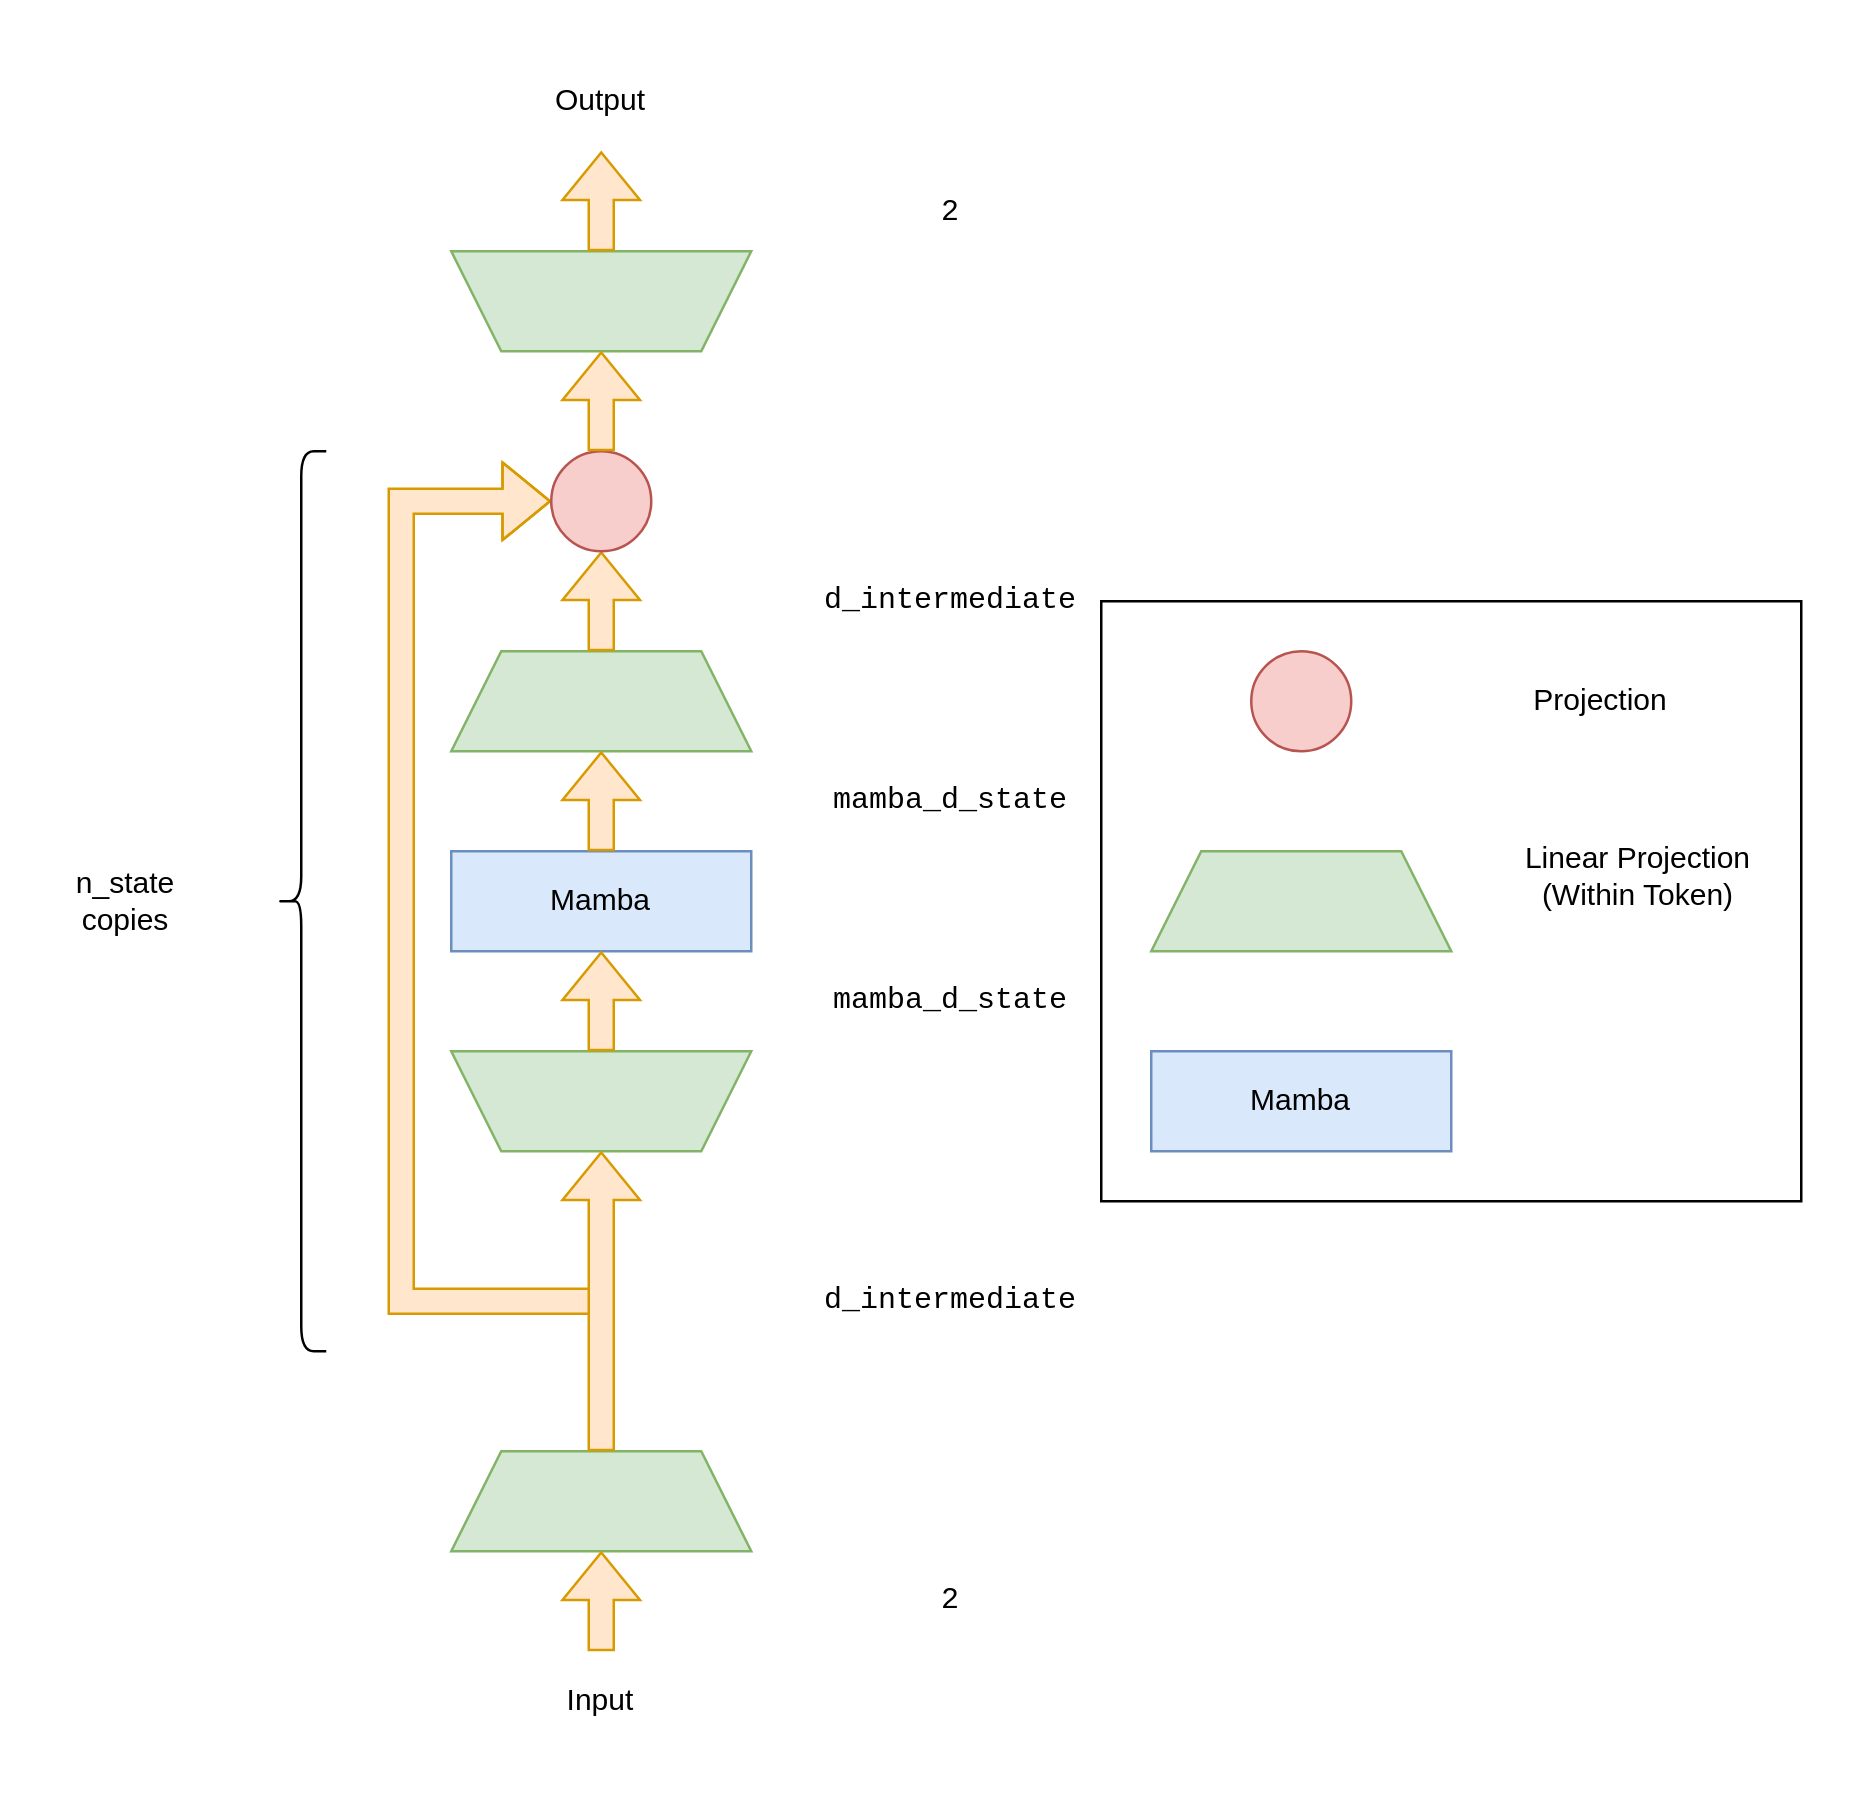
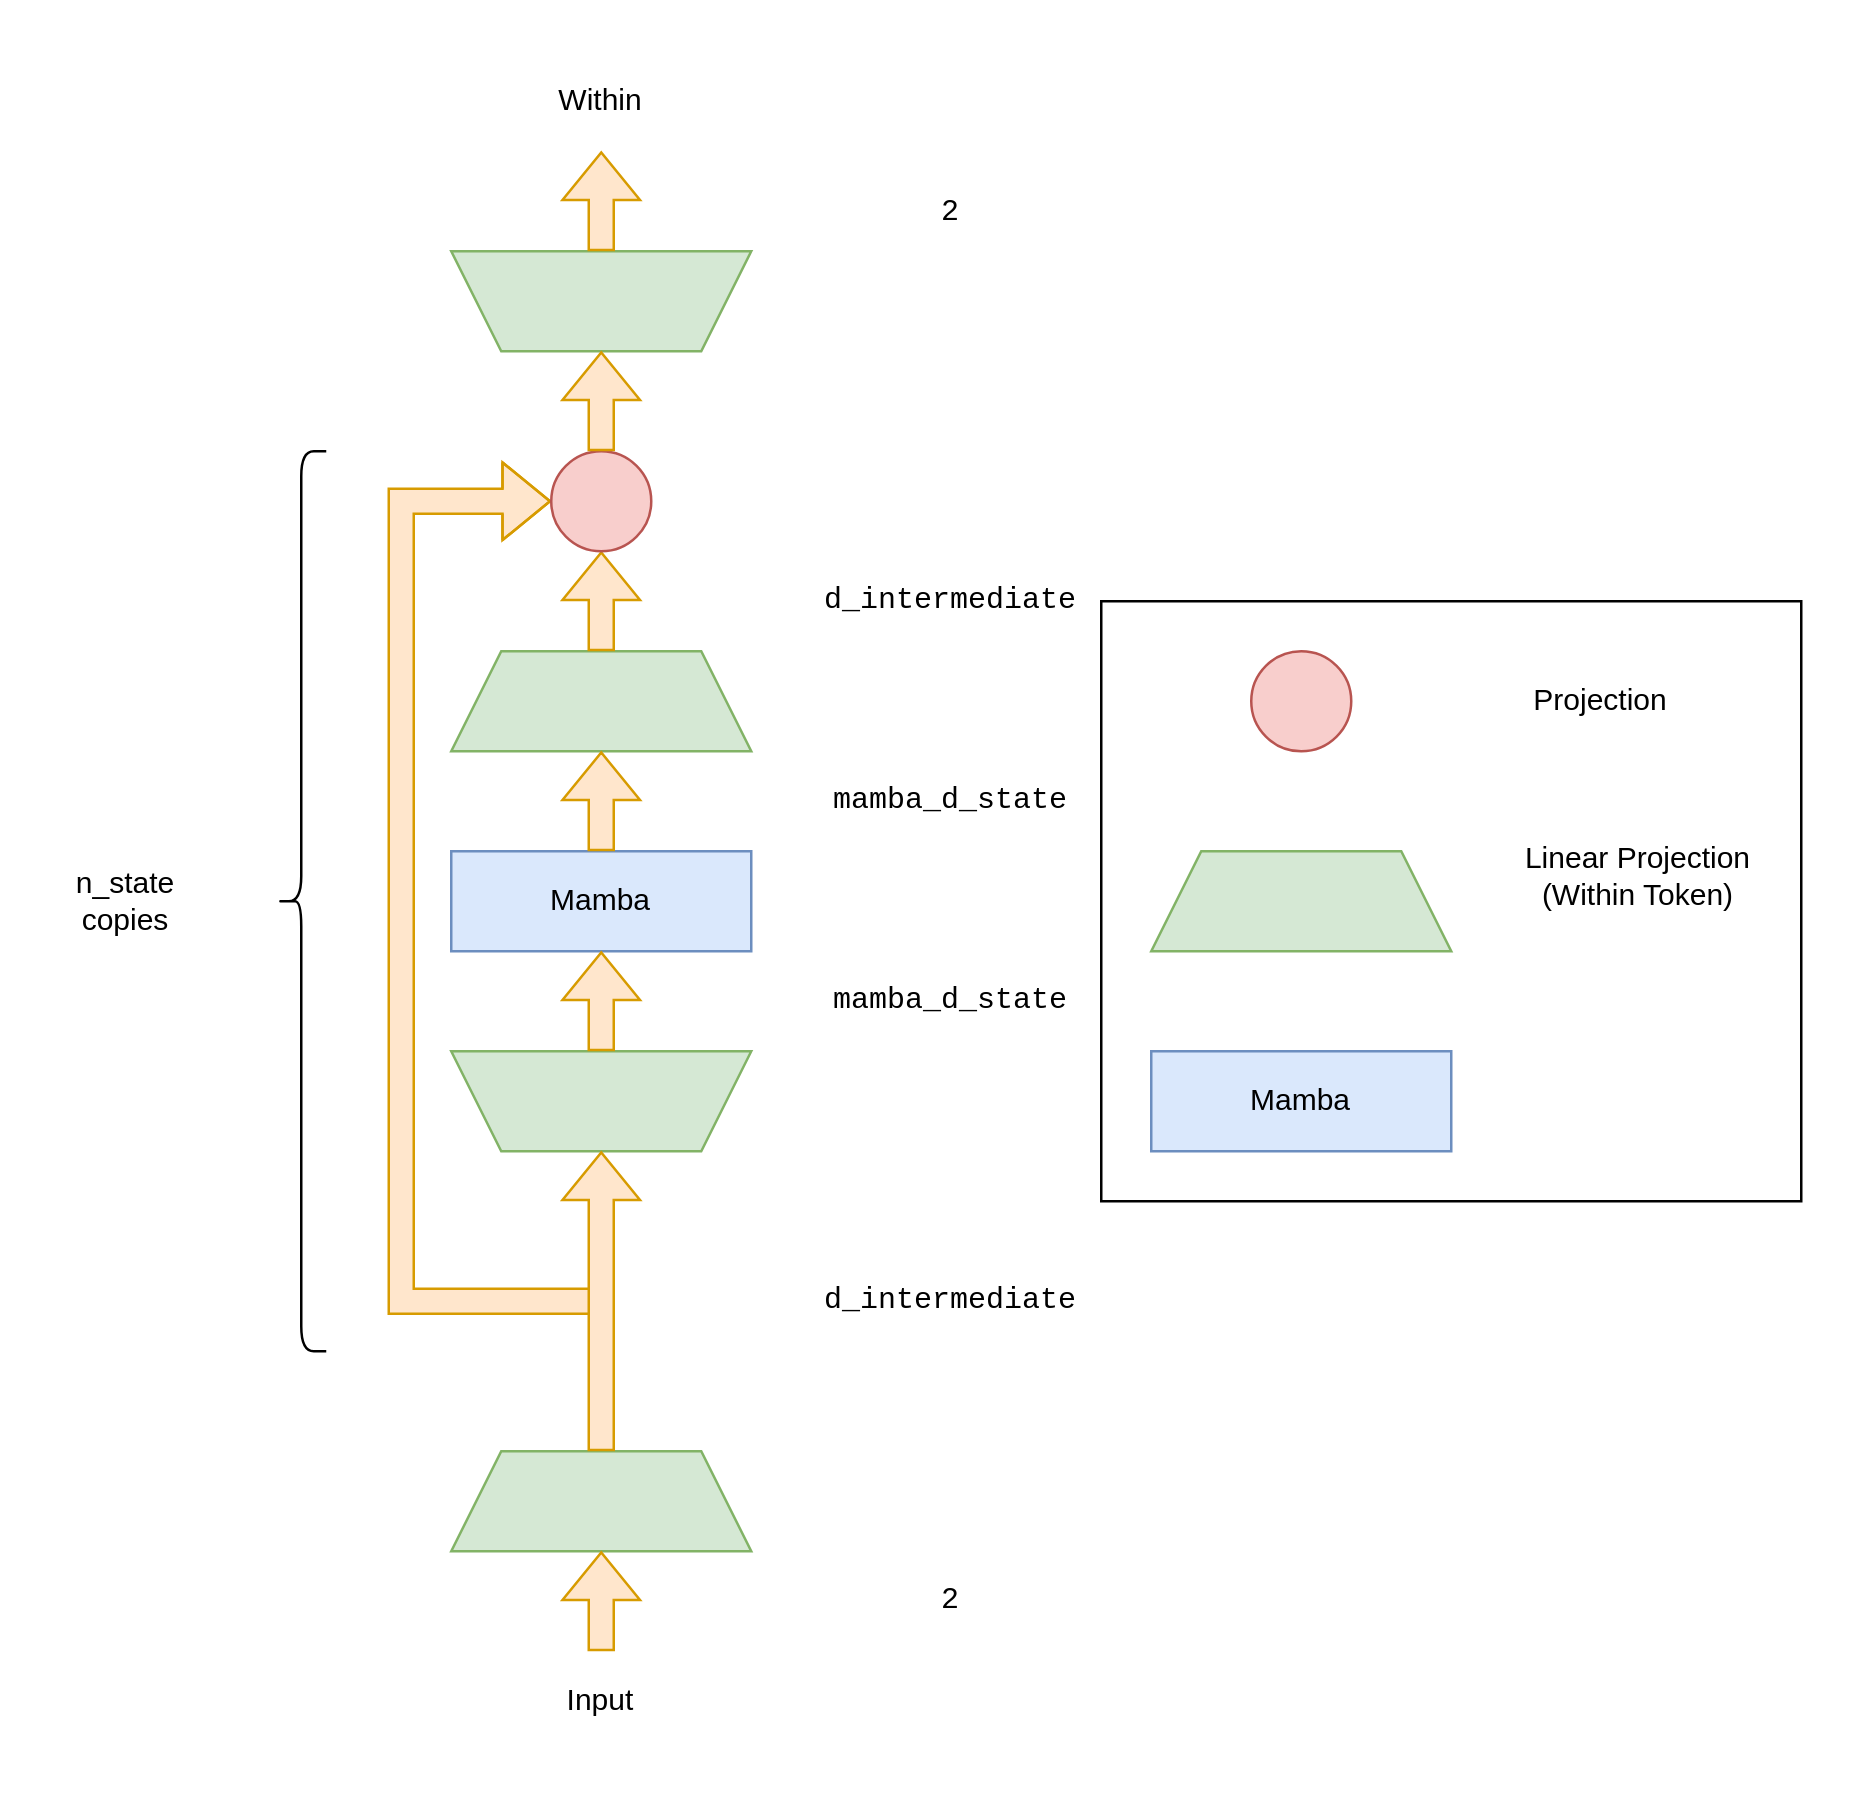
node "Output": label "Output" -> "Within"
